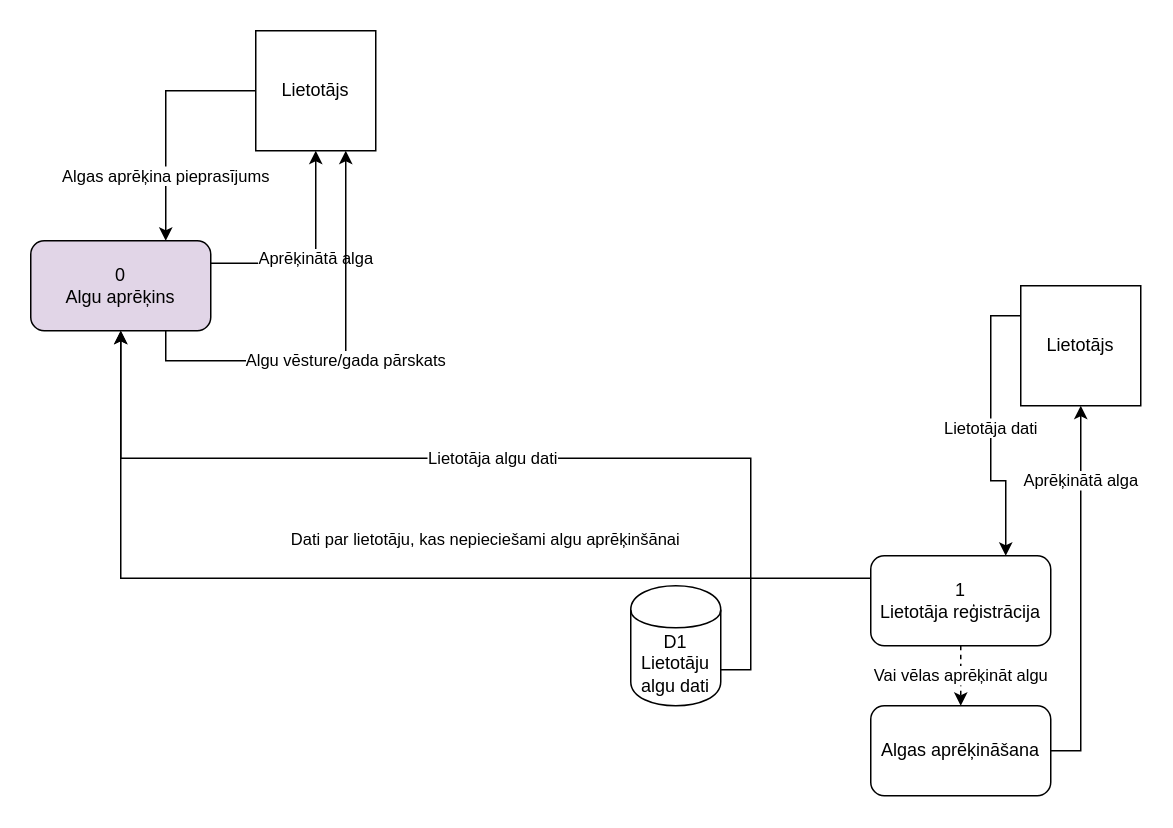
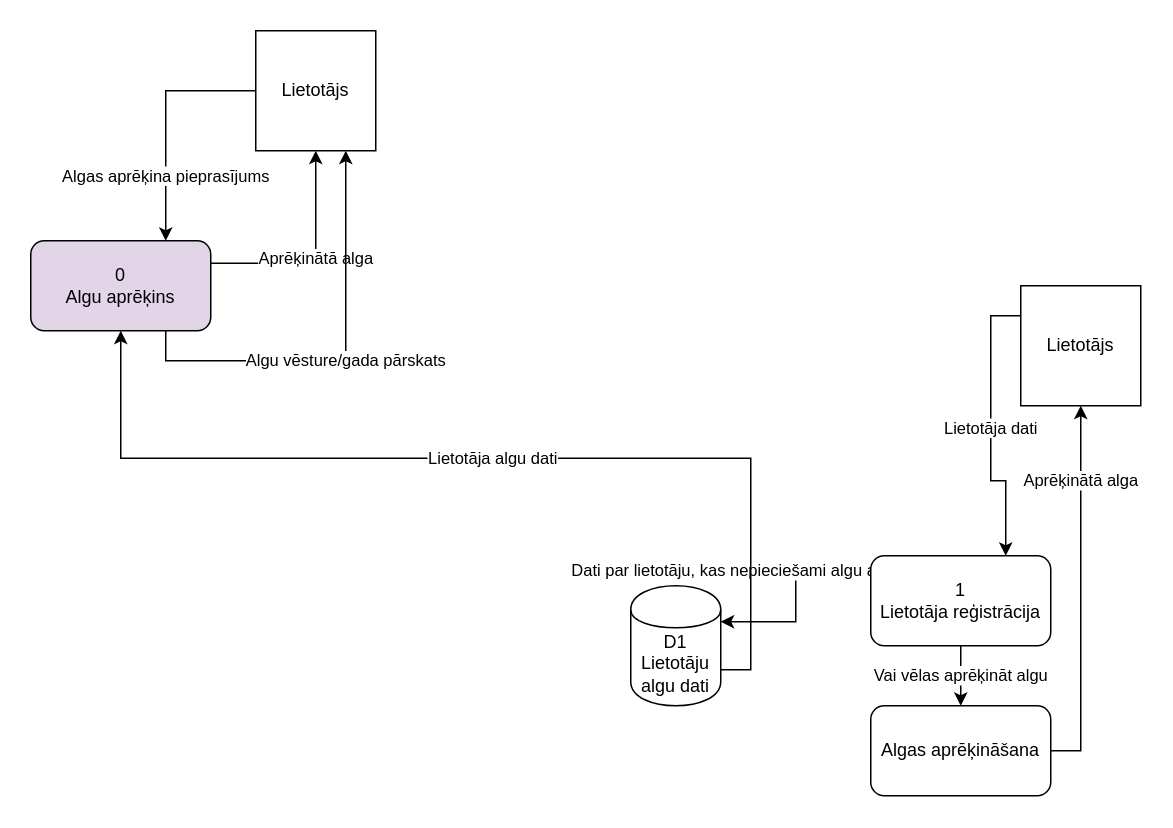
edge "1 Lietotāja reģistrācija" -> "0 Algu aprēķins": now "1 Lietotāja reģistrācija" -> "D1 Lietotāju algu dati"
edge "1 Lietotāja reģistrācija" -> "Algas aprēķināšana": style dashed -> solid
